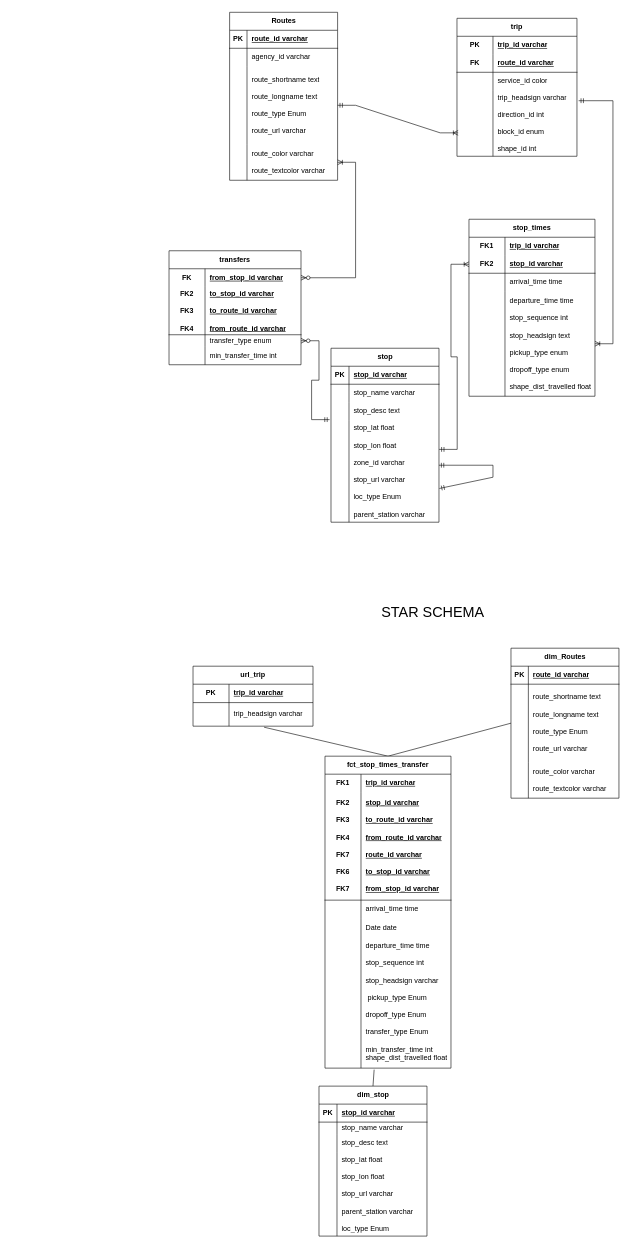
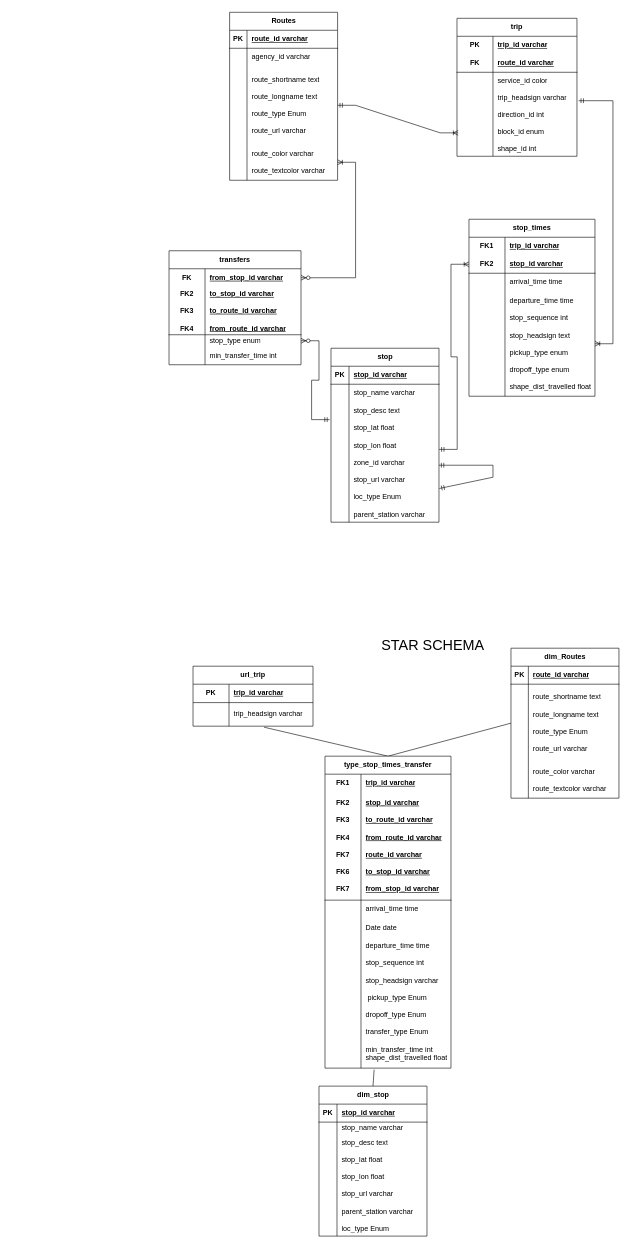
node "transfer_type enum": label "transfer_type enum" -> "stop_type enum"
node "STAR SCHEMA": moved (433, 612) -> (433, 645)
node "fct_stop_times_transfer": label "fct_stop_times_transfer" -> "type_stop_times_transfer"
